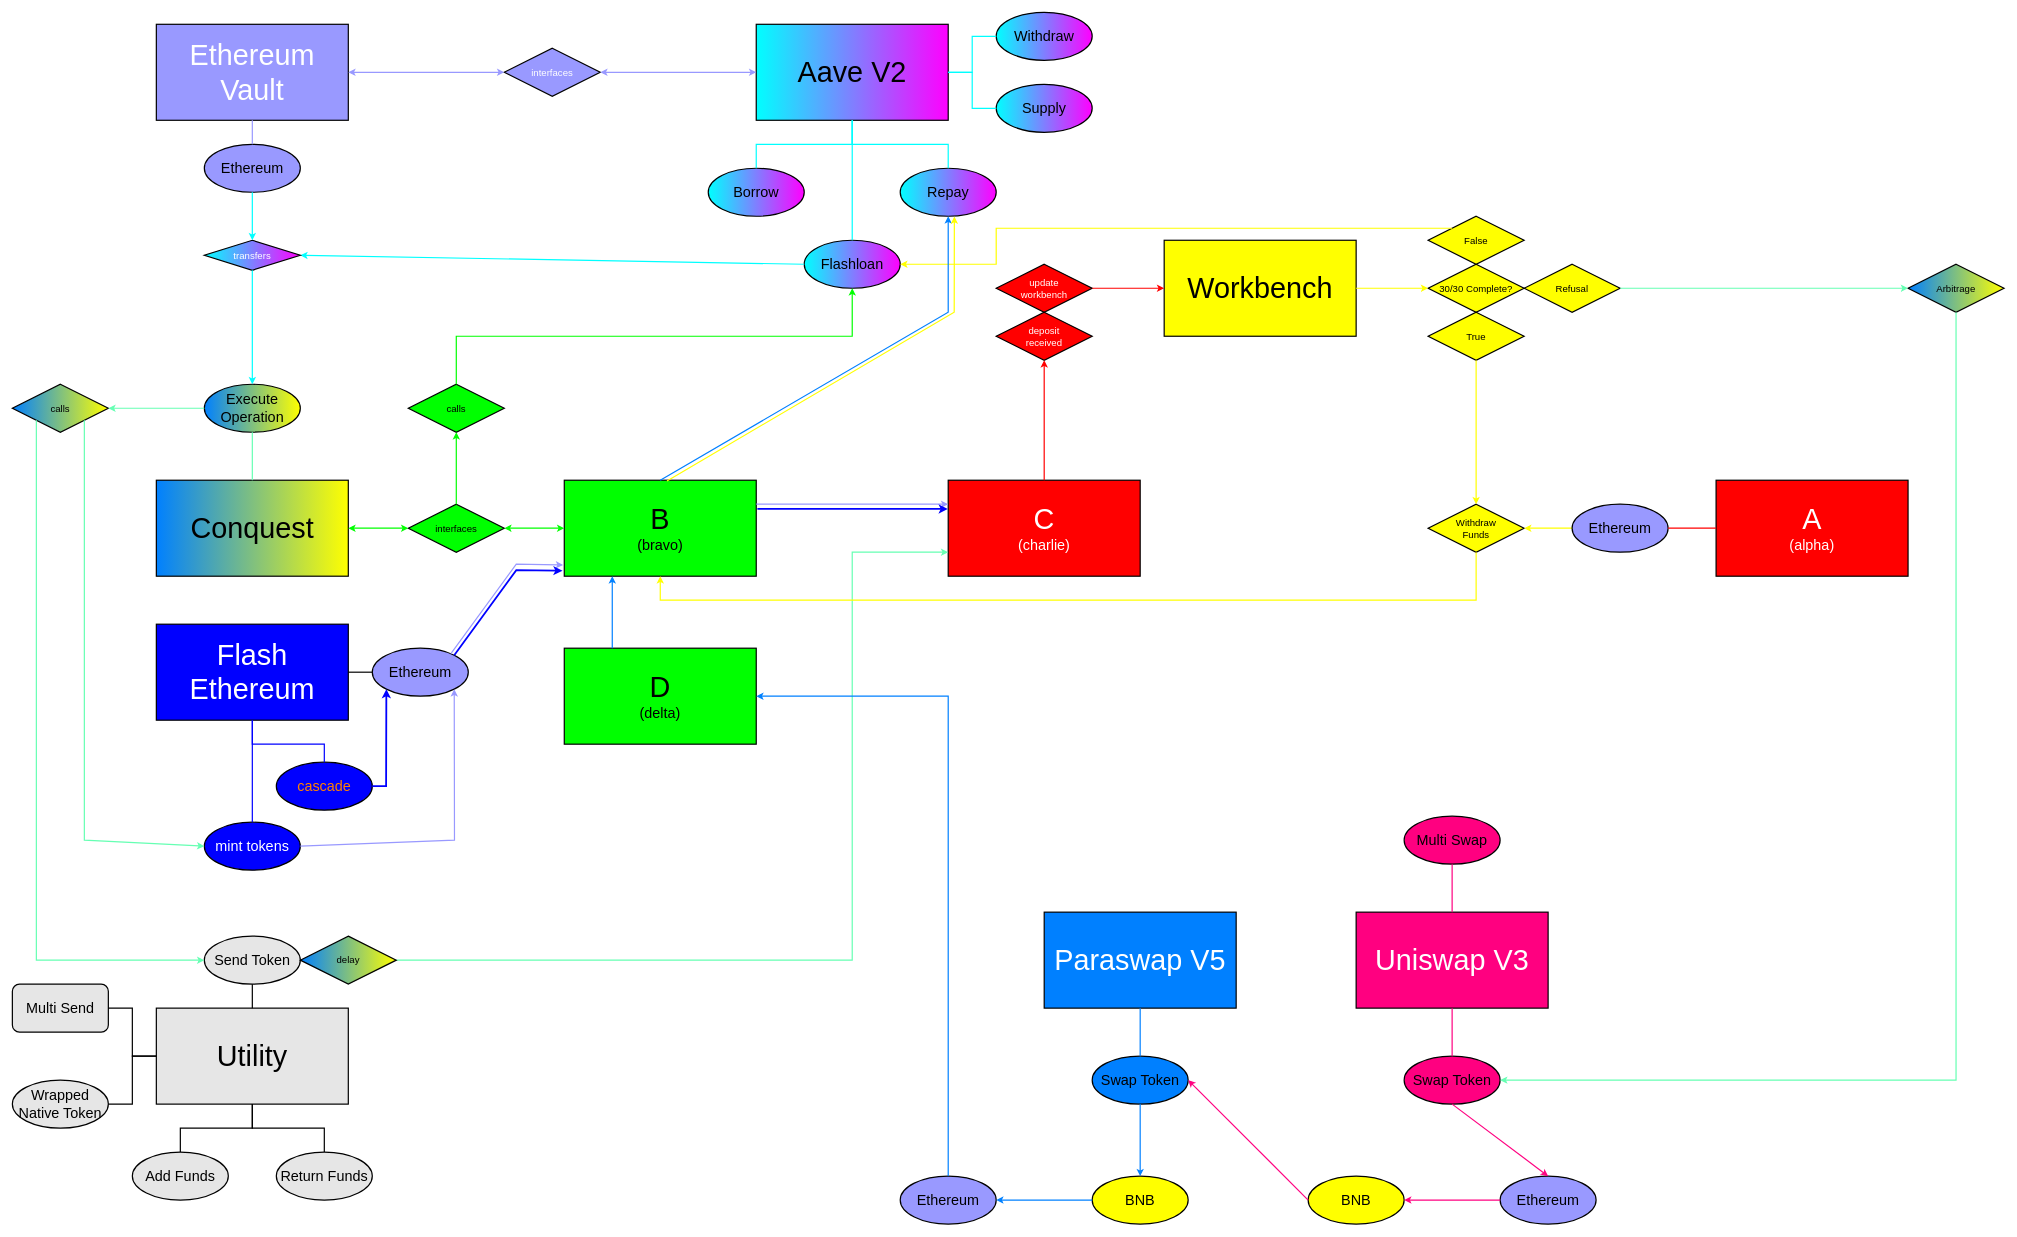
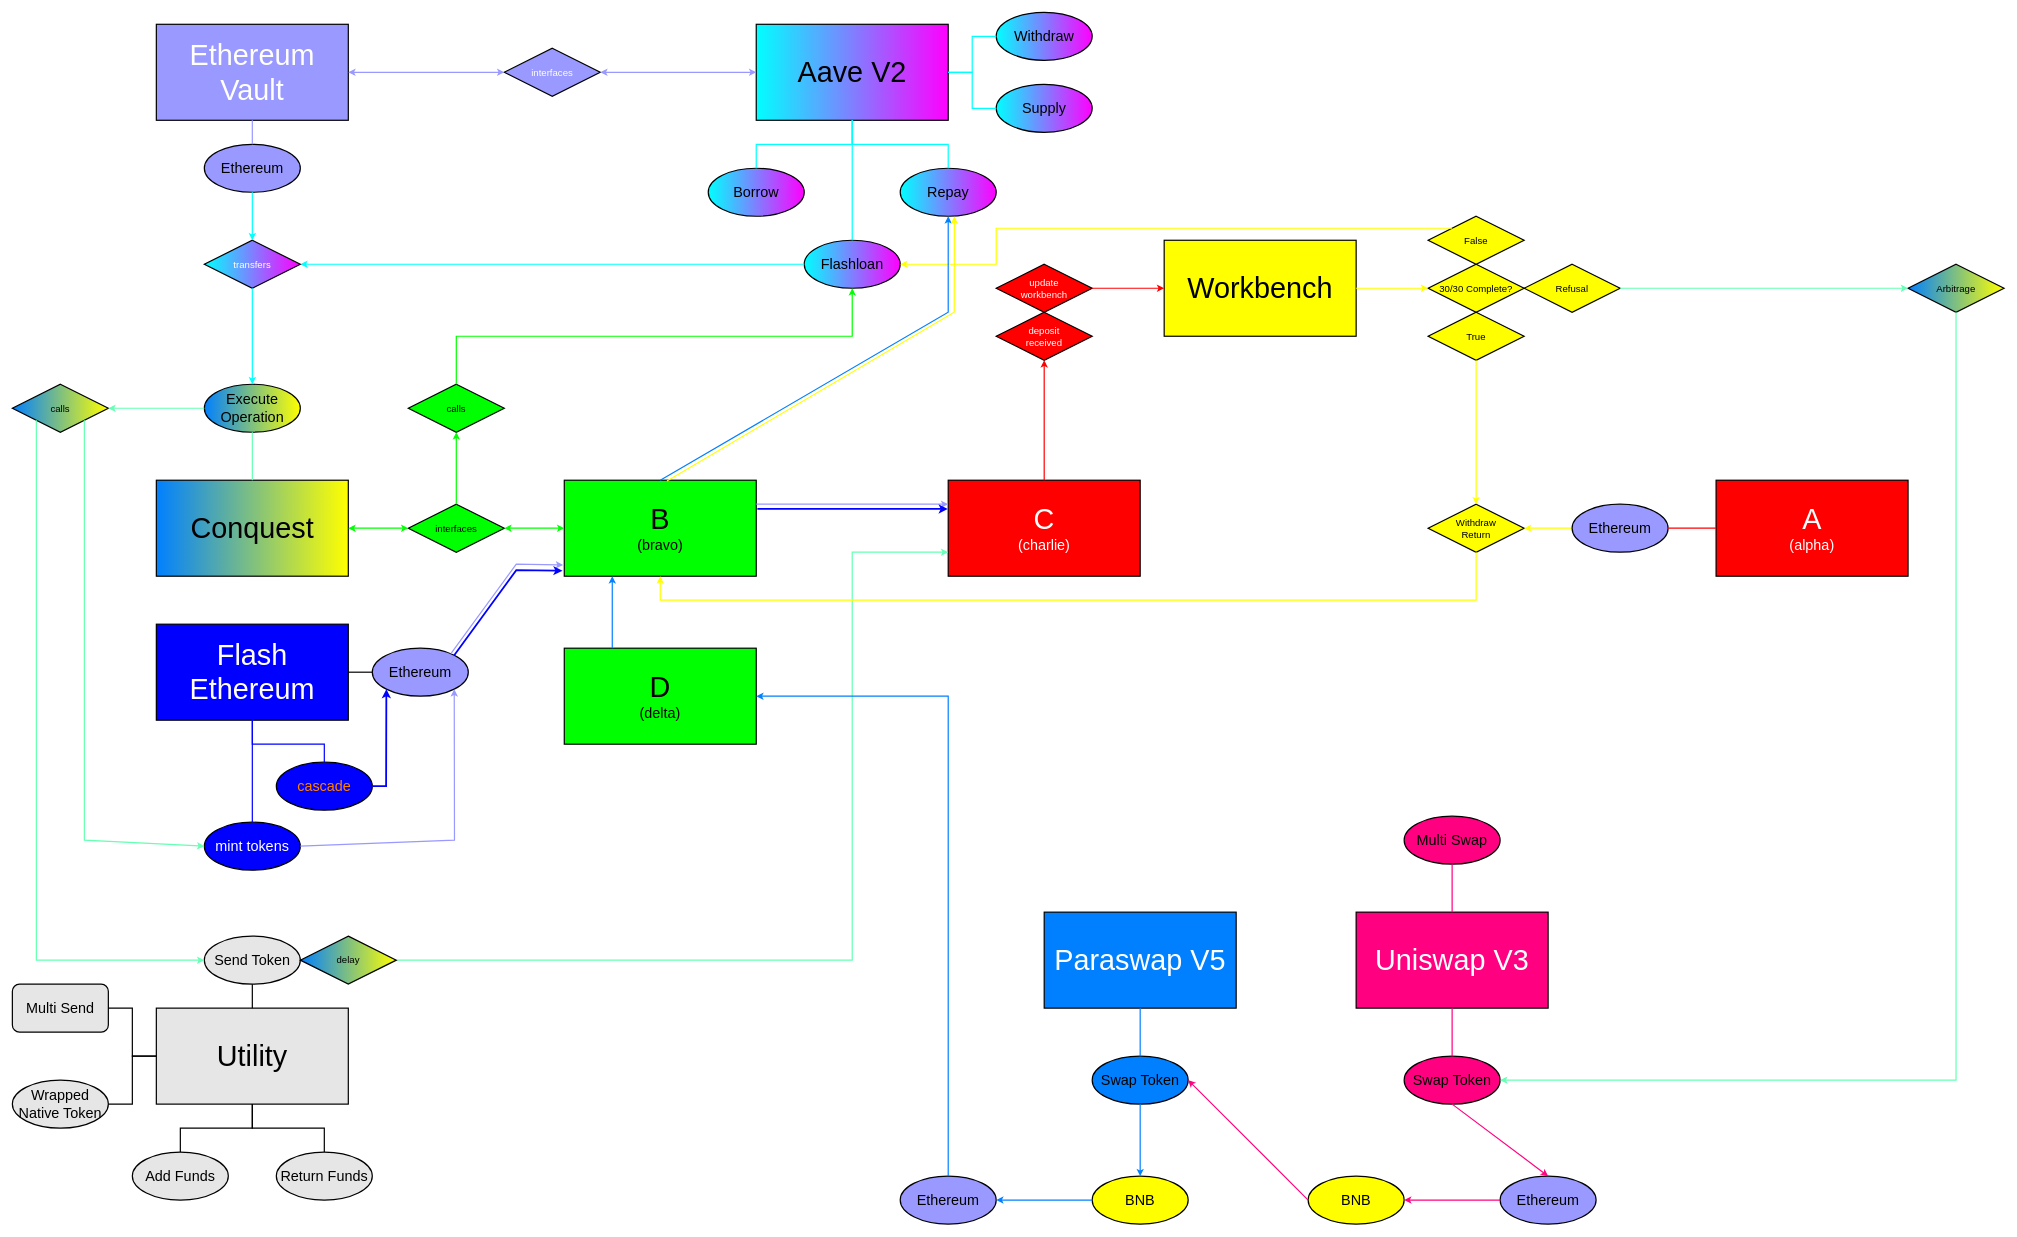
node "transfers": size 96x30 -> 96x48
node "Withdraw Funds": label "Withdraw Funds" -> "Withdraw Return"
